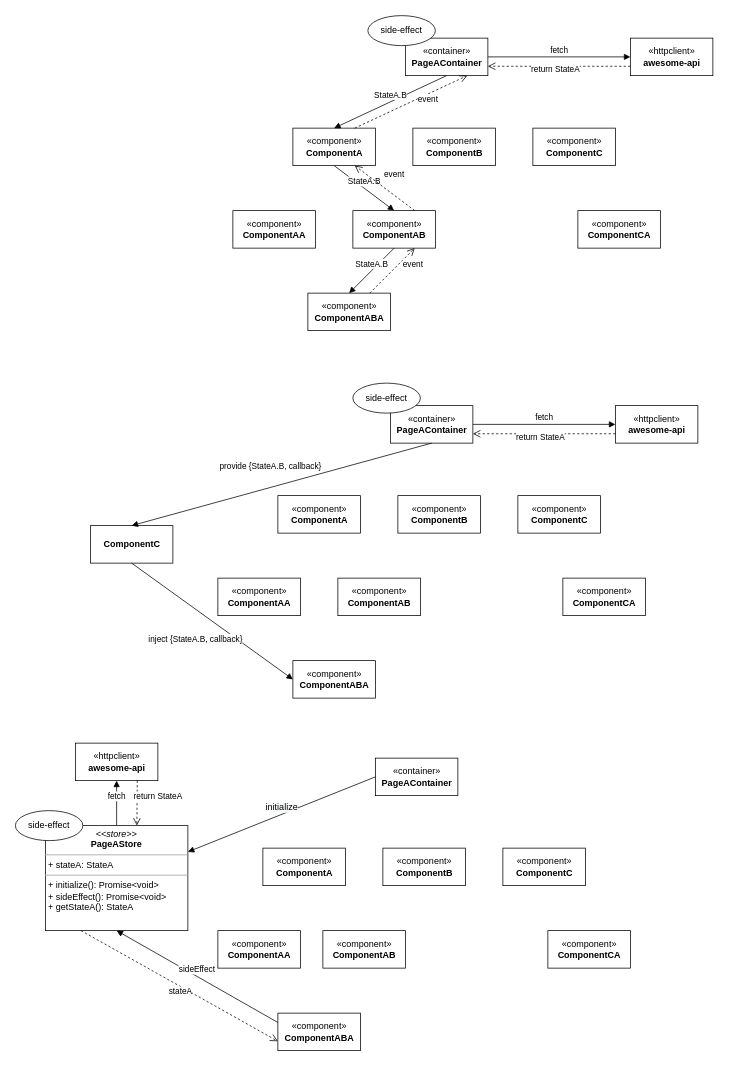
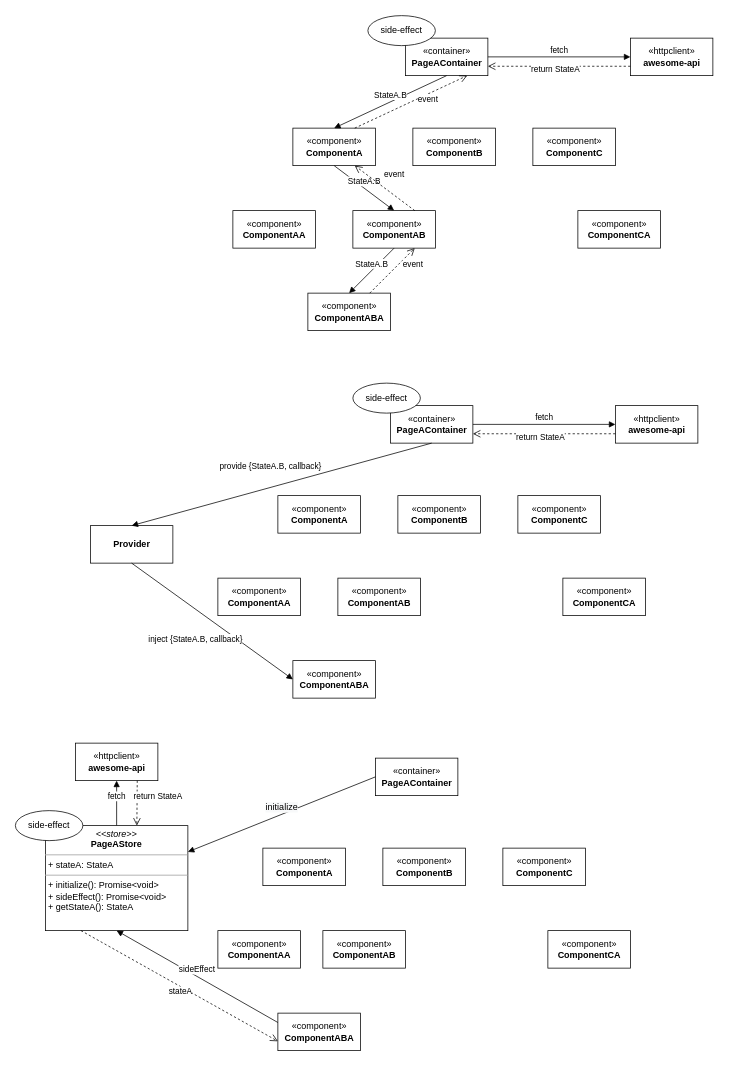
node "ComponentC": label "ComponentC" -> "Provider"
